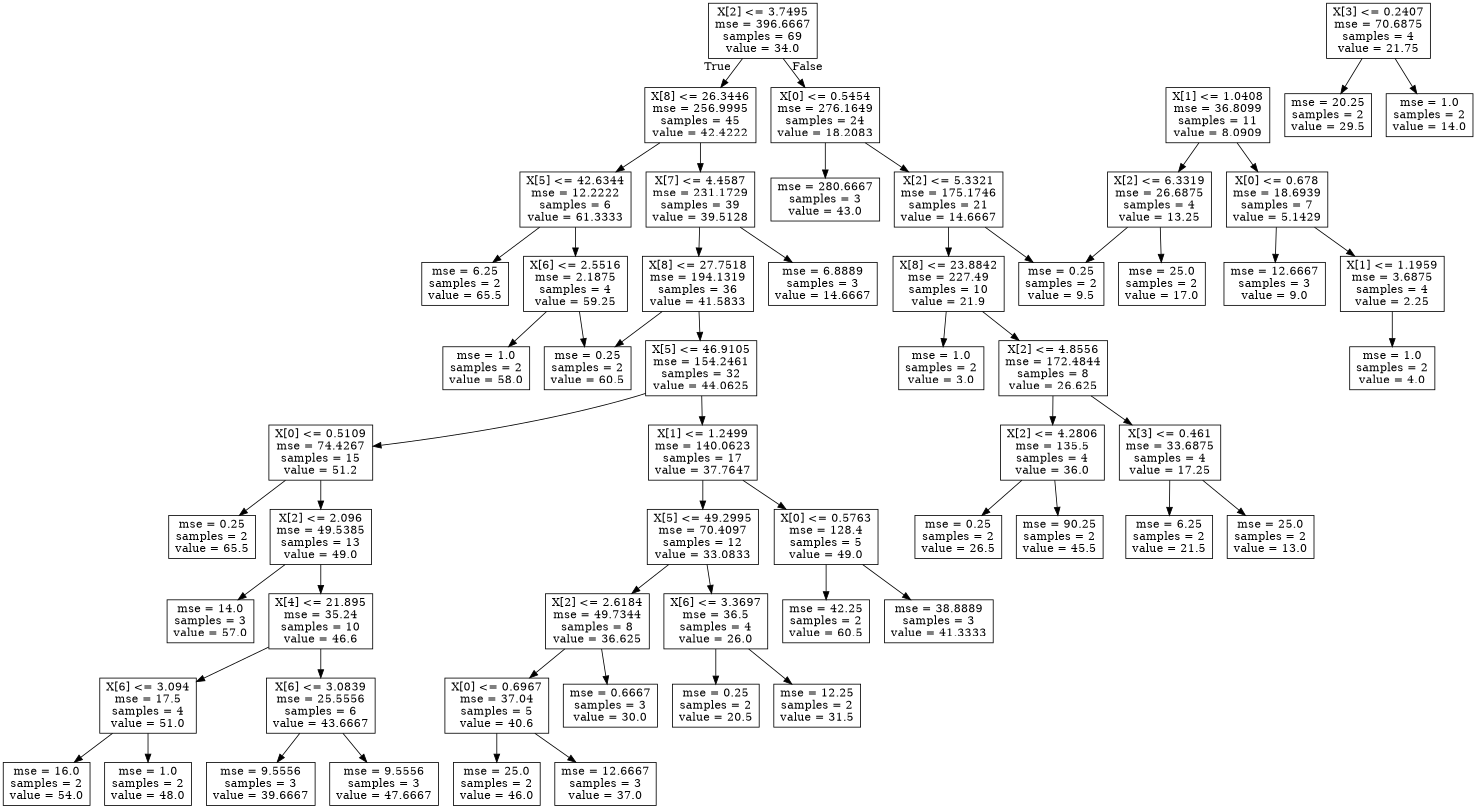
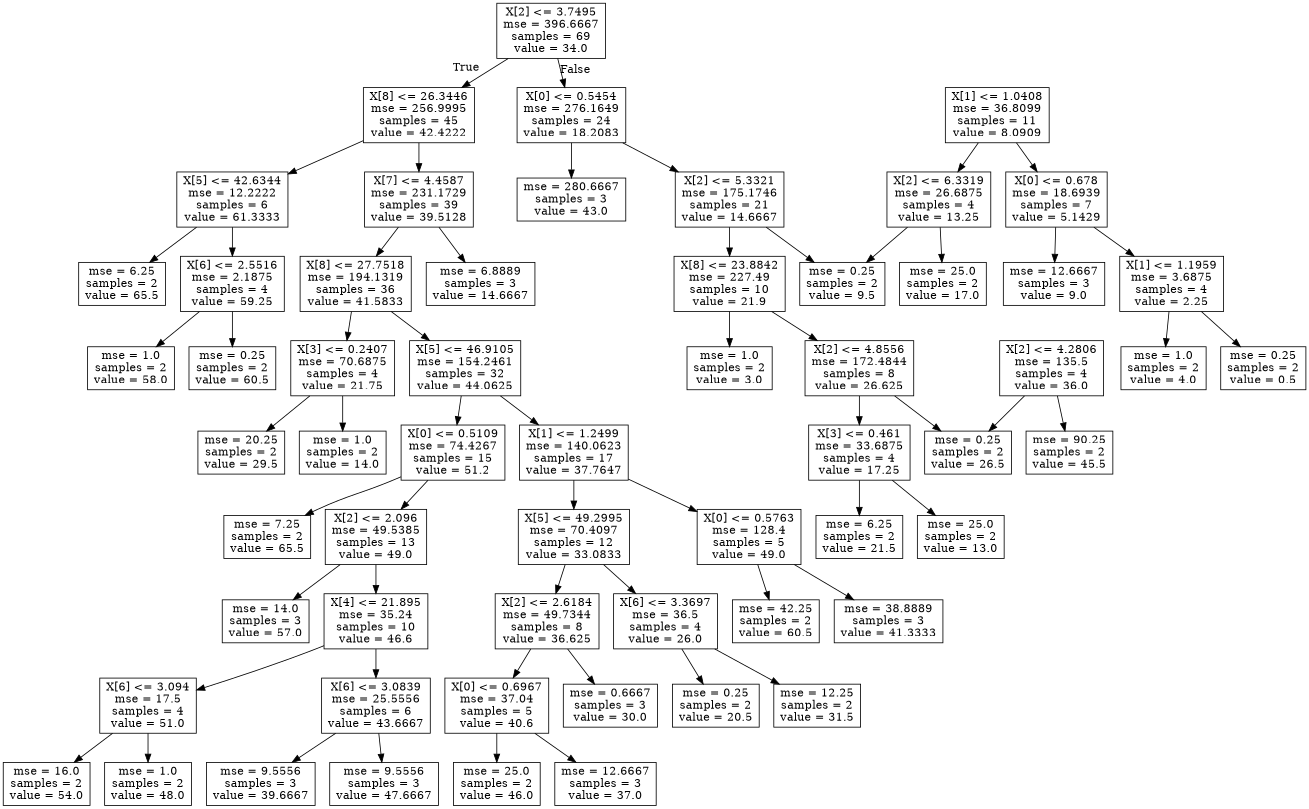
edge "X[8] <= 27.7518 mse = 194.1319 samples = 36 value = 41.5833" -> "mse = 0.25 samples = 2 value = 60.5": now "X[8] <= 27.7518 mse = 194.1319 samples = 36 value = 41.5833" -> "X[3] <= 0.2407 mse = 70.6875 samples = 4 value = 21.75"
node "mse = 0.25 samples = 2 value = 0.5": added
edge "X[2] <= 4.8556 mse = 172.4844 samples = 8 value = 26.625" -> "X[2] <= 4.2806 mse = 135.5 samples = 4 value = 36.0": now "X[2] <= 4.8556 mse = 172.4844 samples = 8 value = 26.625" -> "mse = 0.25 samples = 2 value = 26.5"
node "mse = 0.25 samples = 2 value = 65.5": label "mse = 0.25 samples = 2 value = 65.5" -> "mse = 7.25 samples = 2 value = 65.5"
